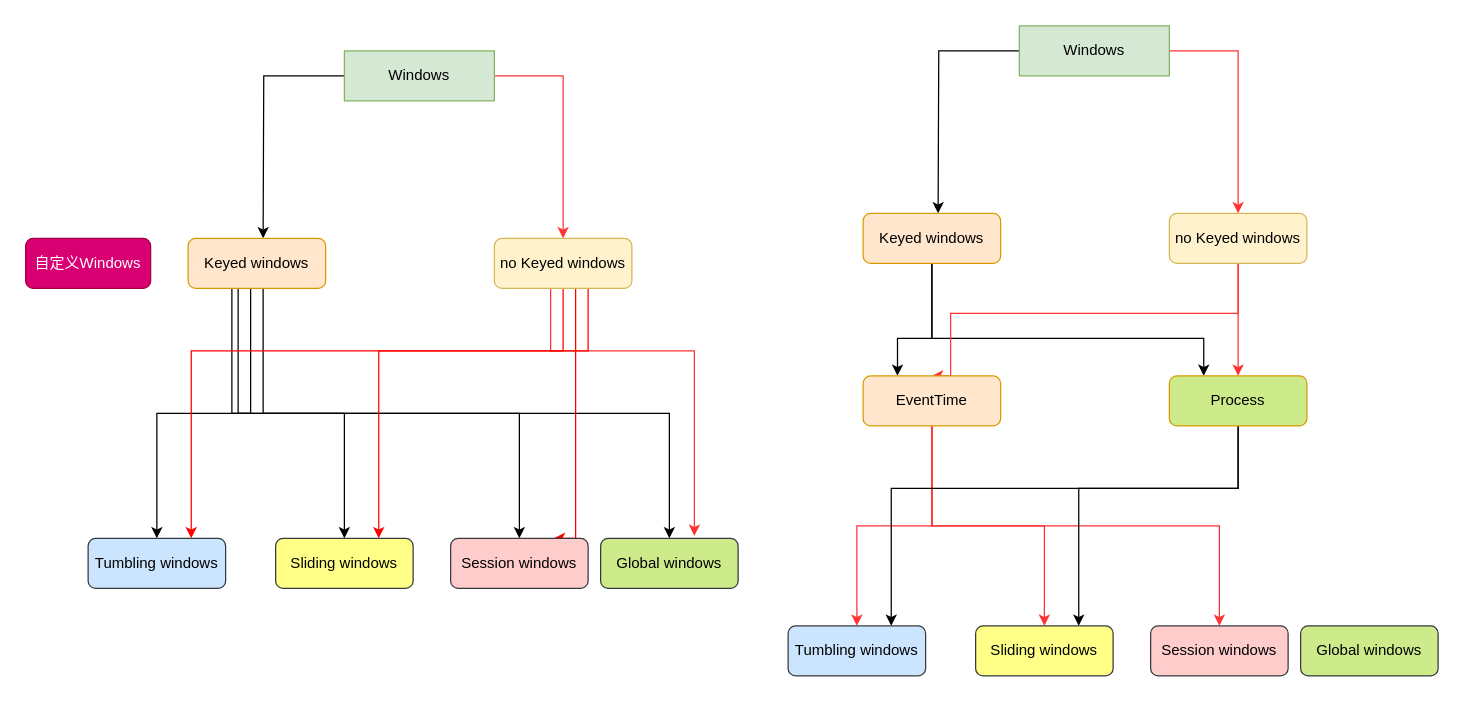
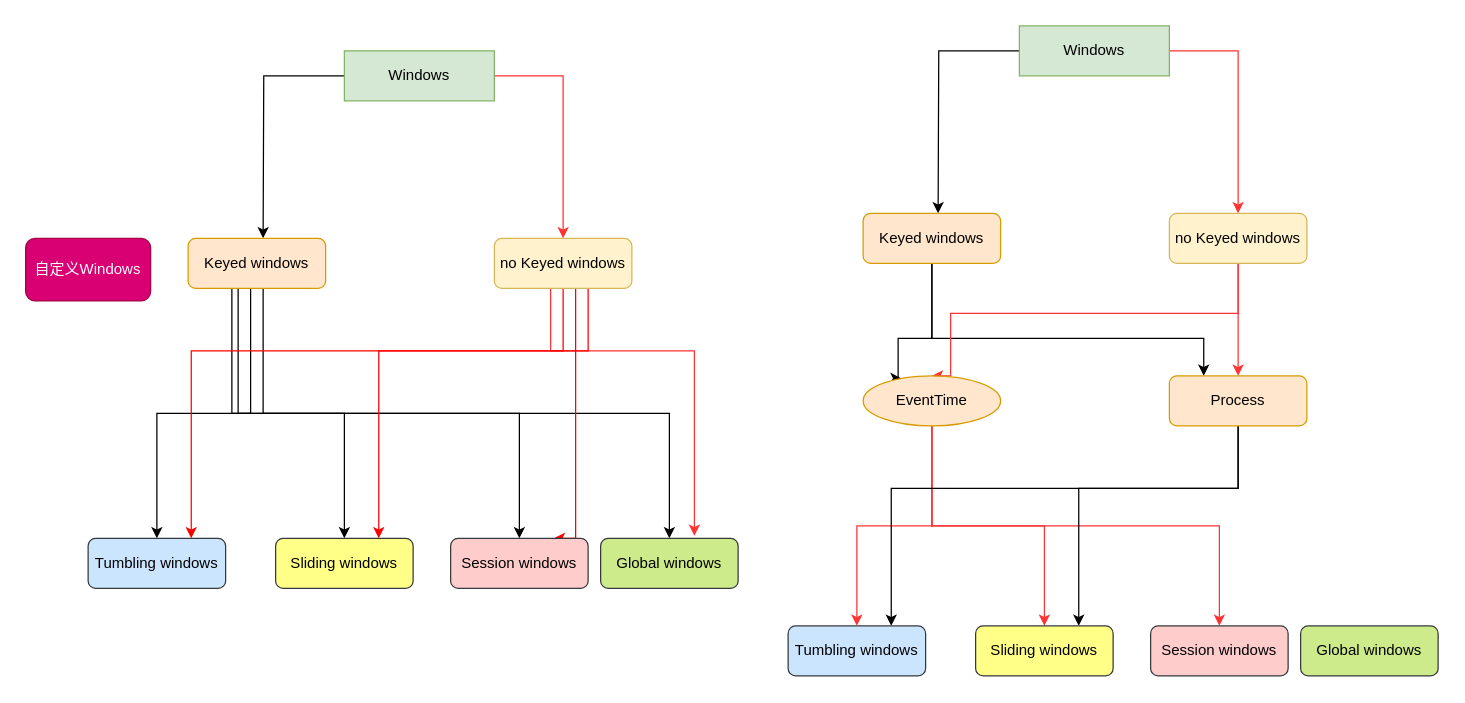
node "自定义Windows": size 125x50 -> 125x63
node "EventTime": shape rounded rectangle -> ellipse
node "Process": fillcolor #cdeb8b -> #ffe6cc
